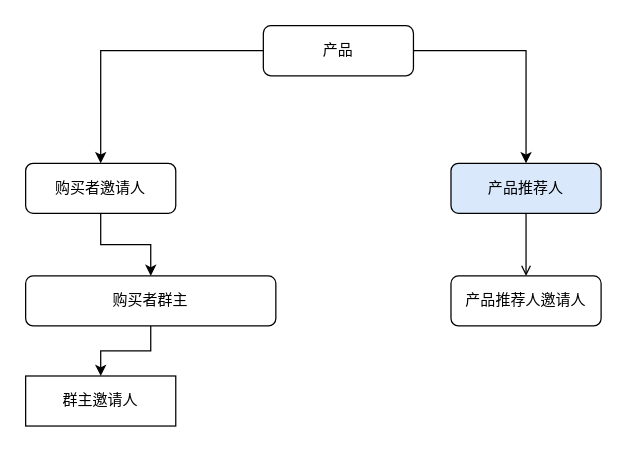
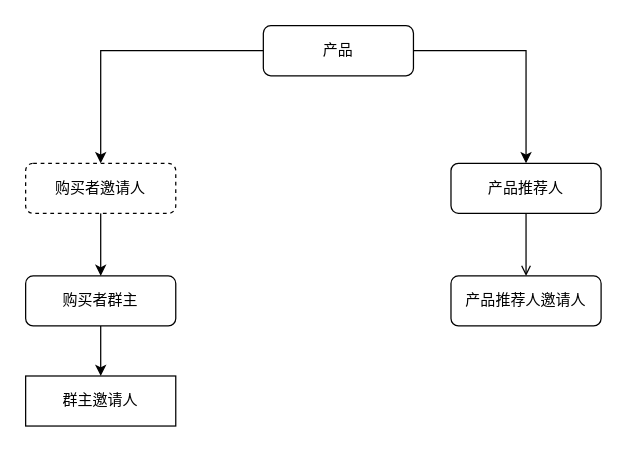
node "购买者邀请人": style solid -> dashed
node "产品推荐人": fillcolor #dae8fc -> #ffffff
node "购买者群主": size 250x50 -> 150x50
